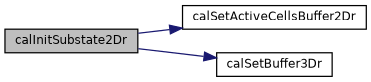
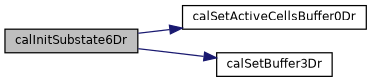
node "calSetActiveCellsBuffer2Dr": label "calSetActiveCellsBuffer2Dr" -> "calSetActiveCellsBuffer0Dr"
node "calInitSubstate2Dr": label "calInitSubstate2Dr" -> "calInitSubstate6Dr"
